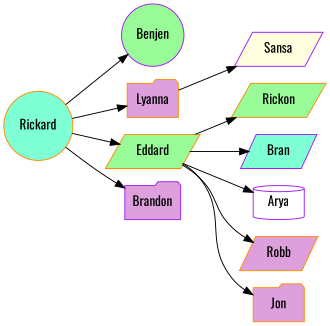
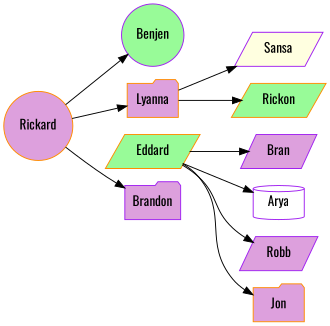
node "Rickard": fillcolor aquamarine -> plum
edge "Eddard" -> "Rickon": now "Lyanna" -> "Rickon"
edge "Rickard" -> "Eddard": removed
node "Bran": fillcolor aquamarine -> plum
node "Robb": color darkorange -> purple
